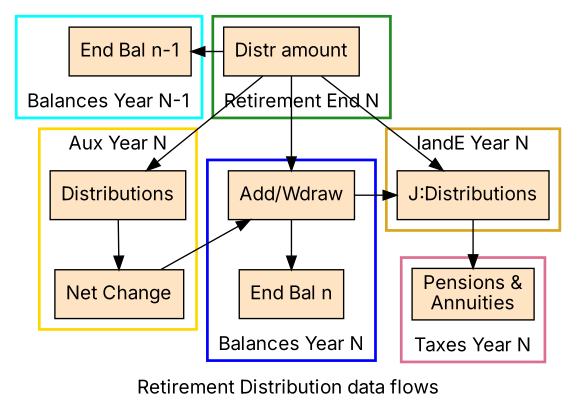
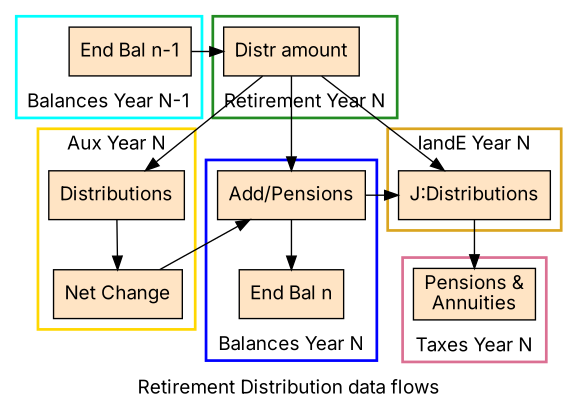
edge "Distr amount" -> "End Bal n-1": reversed
cluster "Retirement End N": label "Retirement End N" -> "Retirement Year N"
node "Add/Wdraw": label "Add/Wdraw" -> "Add/Pensions"
